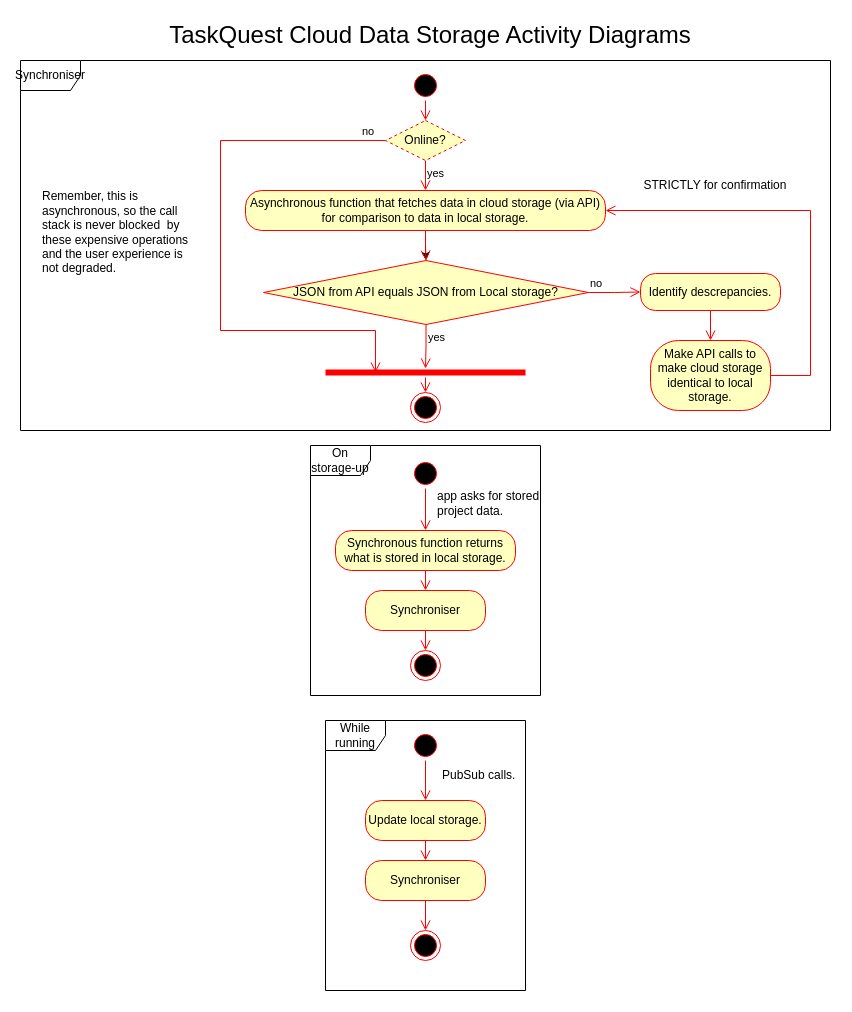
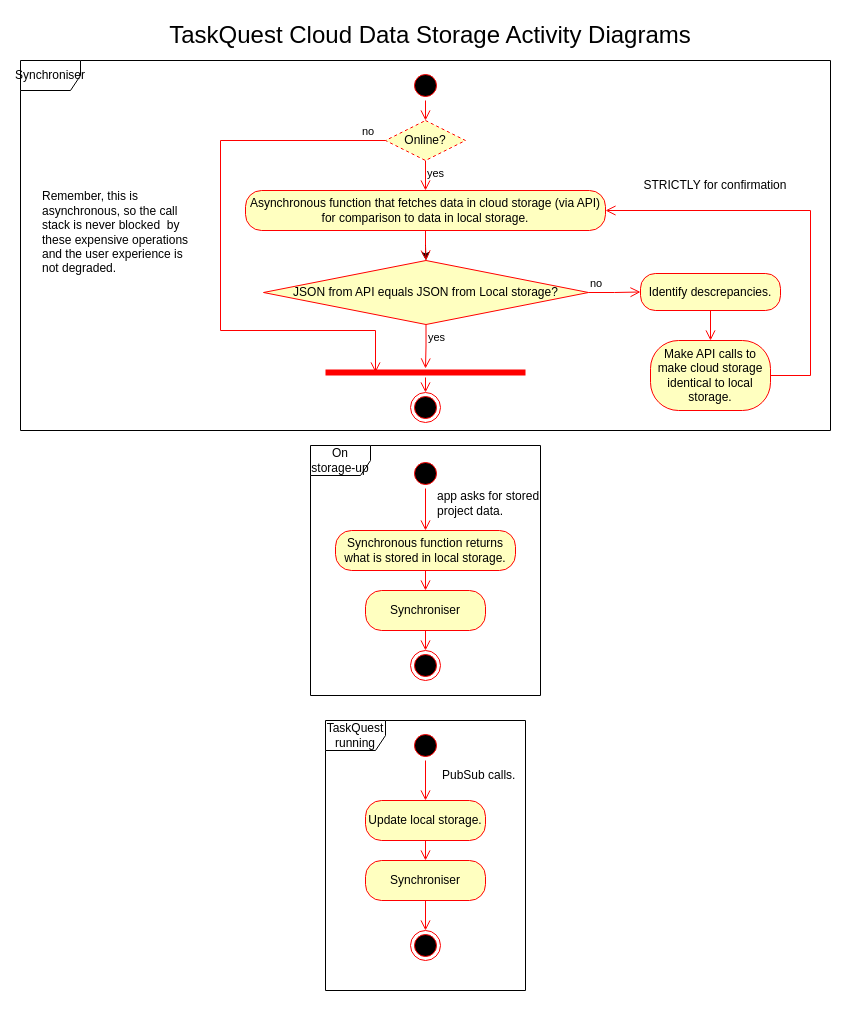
node "While running": label "While running" -> "TaskQuest running"
